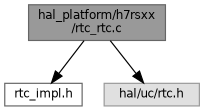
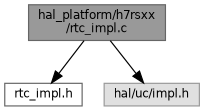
node "hal_platform/h7rsxx /rtc_rtc.c": label "hal_platform/h7rsxx /rtc_rtc.c" -> "hal_platform/h7rsxx /rtc_impl.c"
node "hal/uc/rtc.h": label "hal/uc/rtc.h" -> "hal/uc/impl.h"
